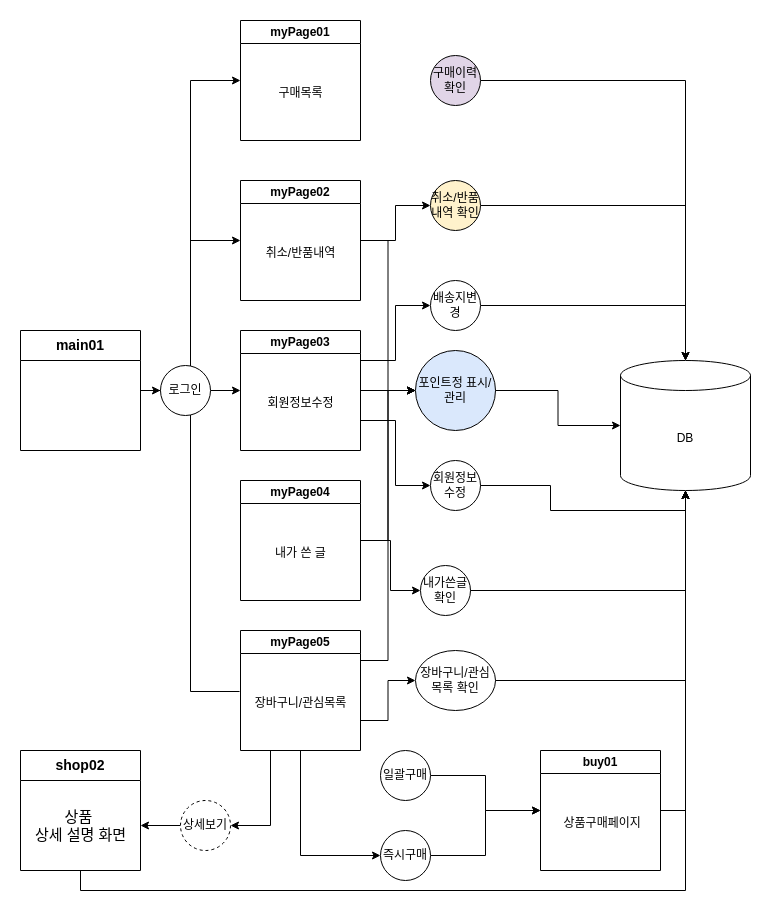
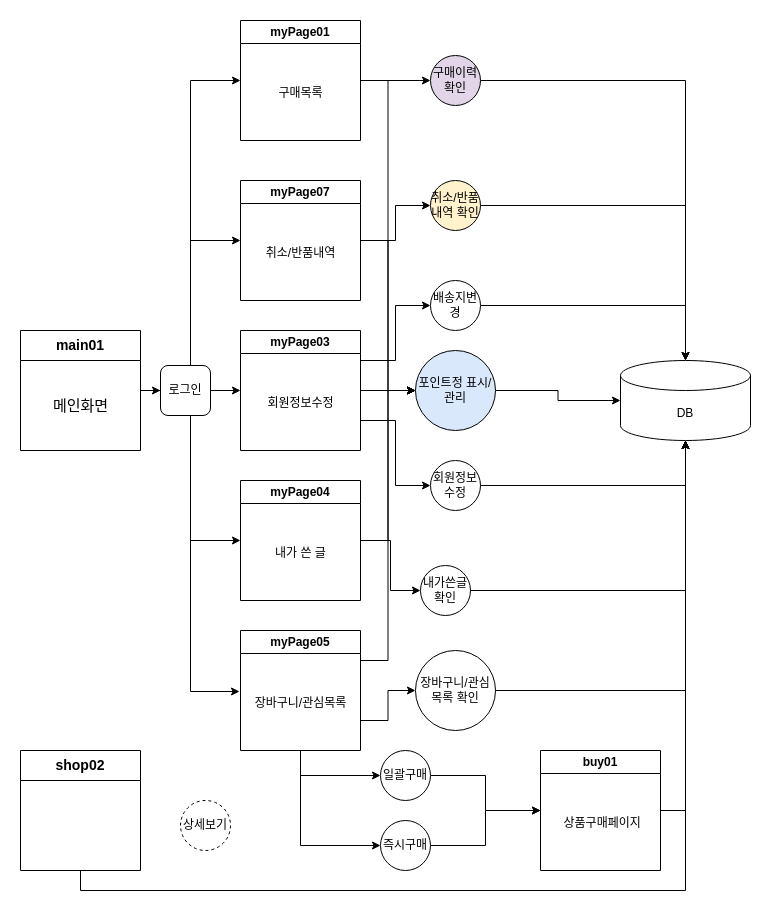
edge "myPage01" -> "구매이력확인": added
edge "myPage01" -> "포인트정 표시/관리": added
node "myPage02": label "myPage02" -> "myPage07"
node "로그인": shape ellipse -> rounded rectangle
node "메인화면": added
node "DB": size 130x130 -> 130x80
edge "main01" -> "myPage04": added
node "장바구니/관심목록 확인": size 80x60 -> 80x80
edge "main01" -- "장바구니/관심목록": arrowhead none -> classic
edge "myPage05" -> "일괄구매": added
edge "myPage05" -> "상세보기": removed
node "상품 상세 설명 화면": removed
edge "상세보기" -> "상품 상세 설명 화면": removed
node "즉시구매": moved (406, 856) -> (406, 846)
